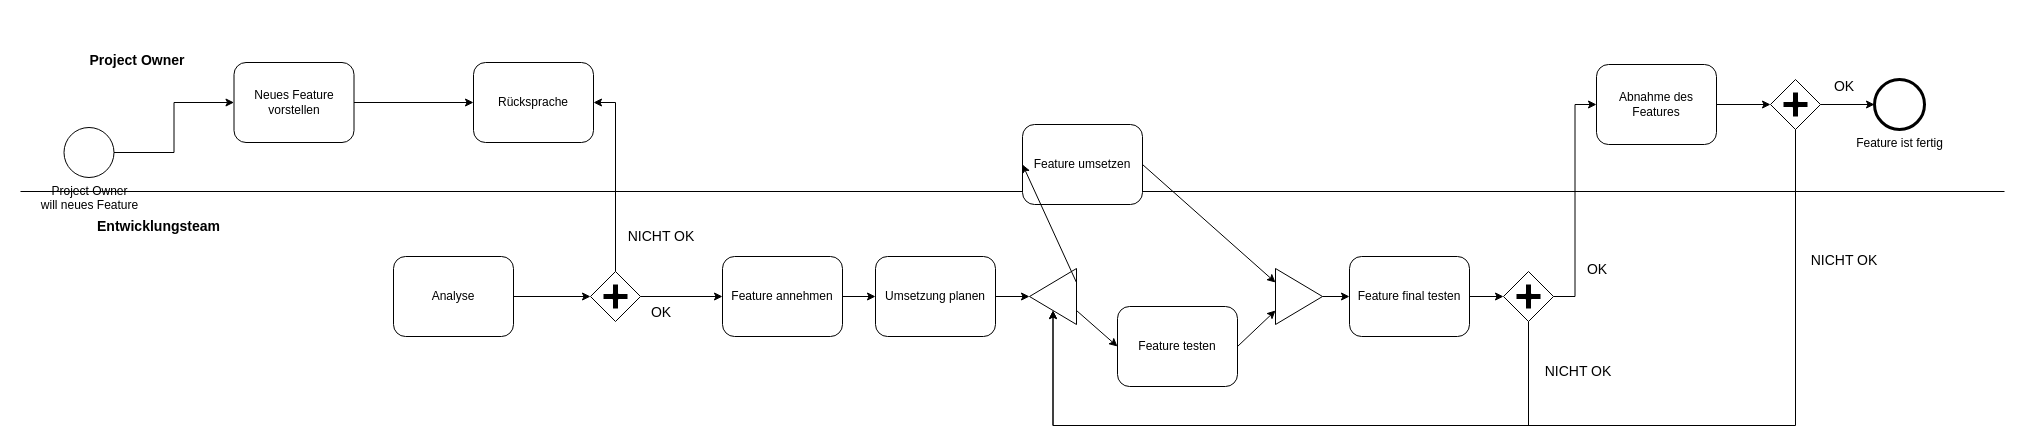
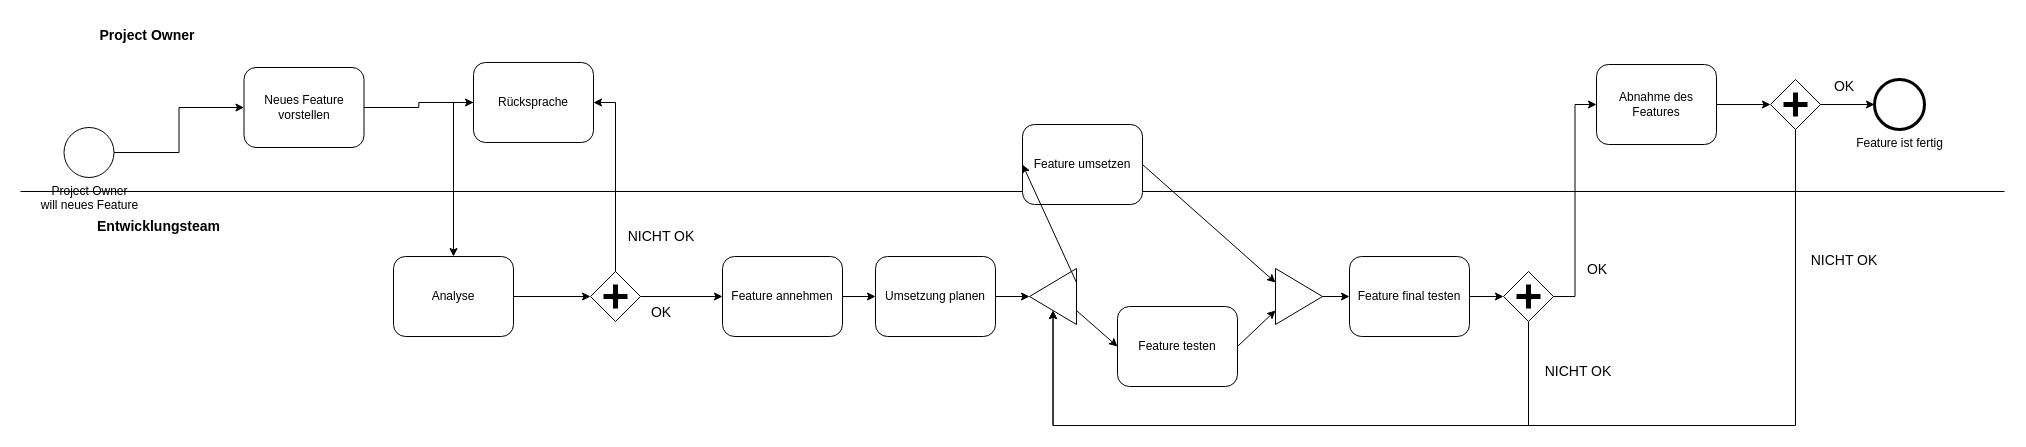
node "Project Owner": moved (137, 61) -> (147, 36)
node "Neues Feature vorstellen": moved (294, 103) -> (304, 108)
edge "Rücksprache" -> "Analyse": added
